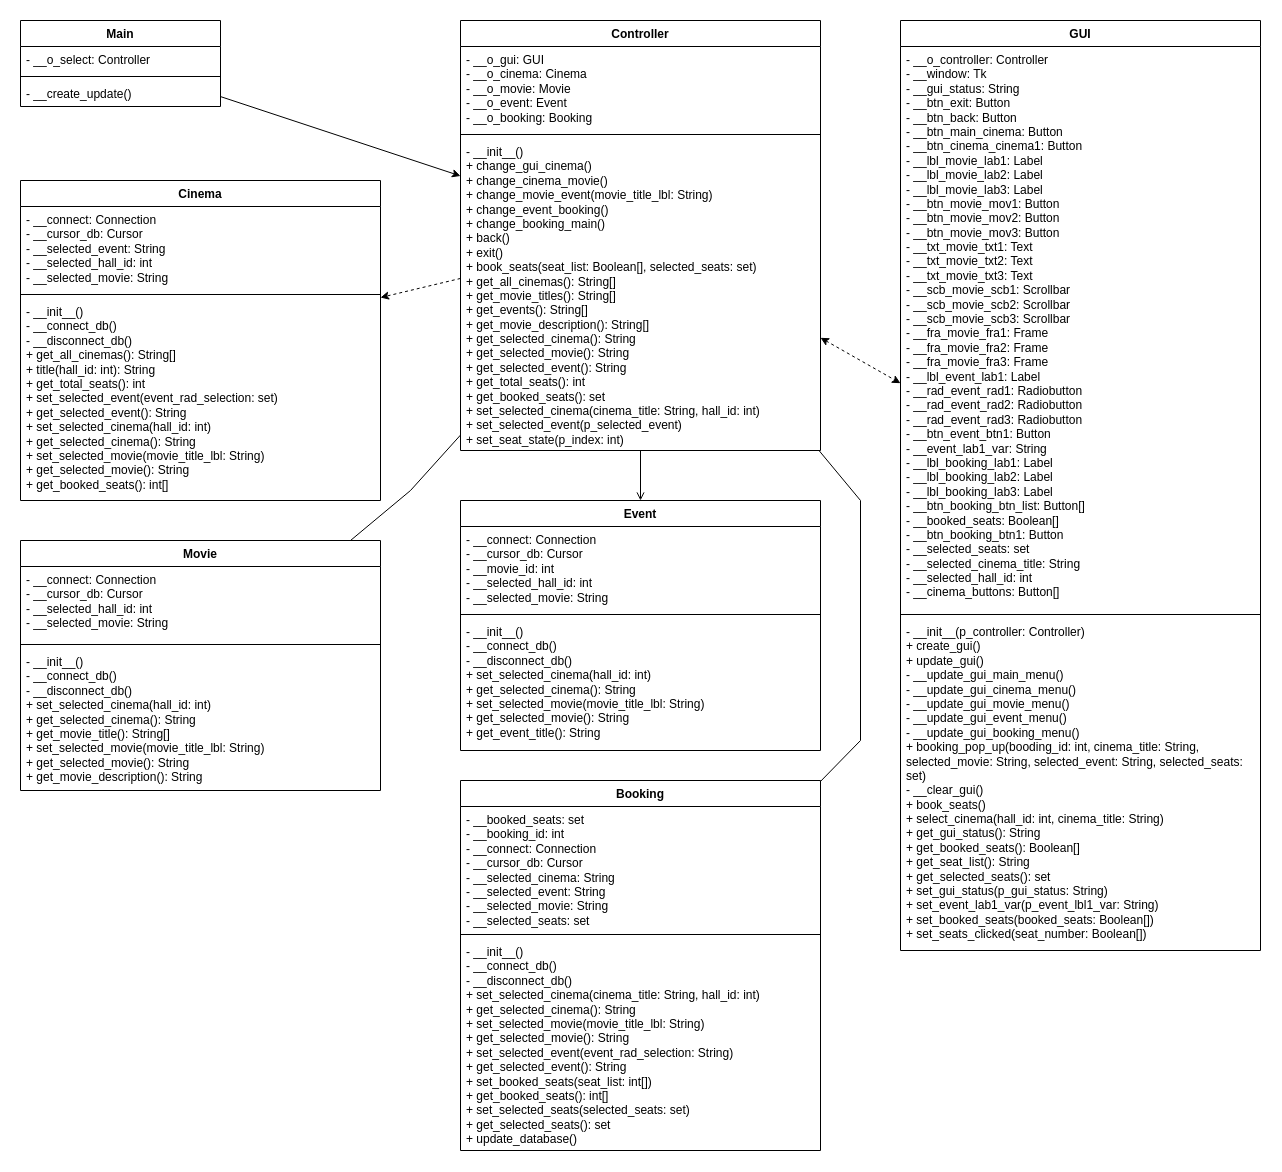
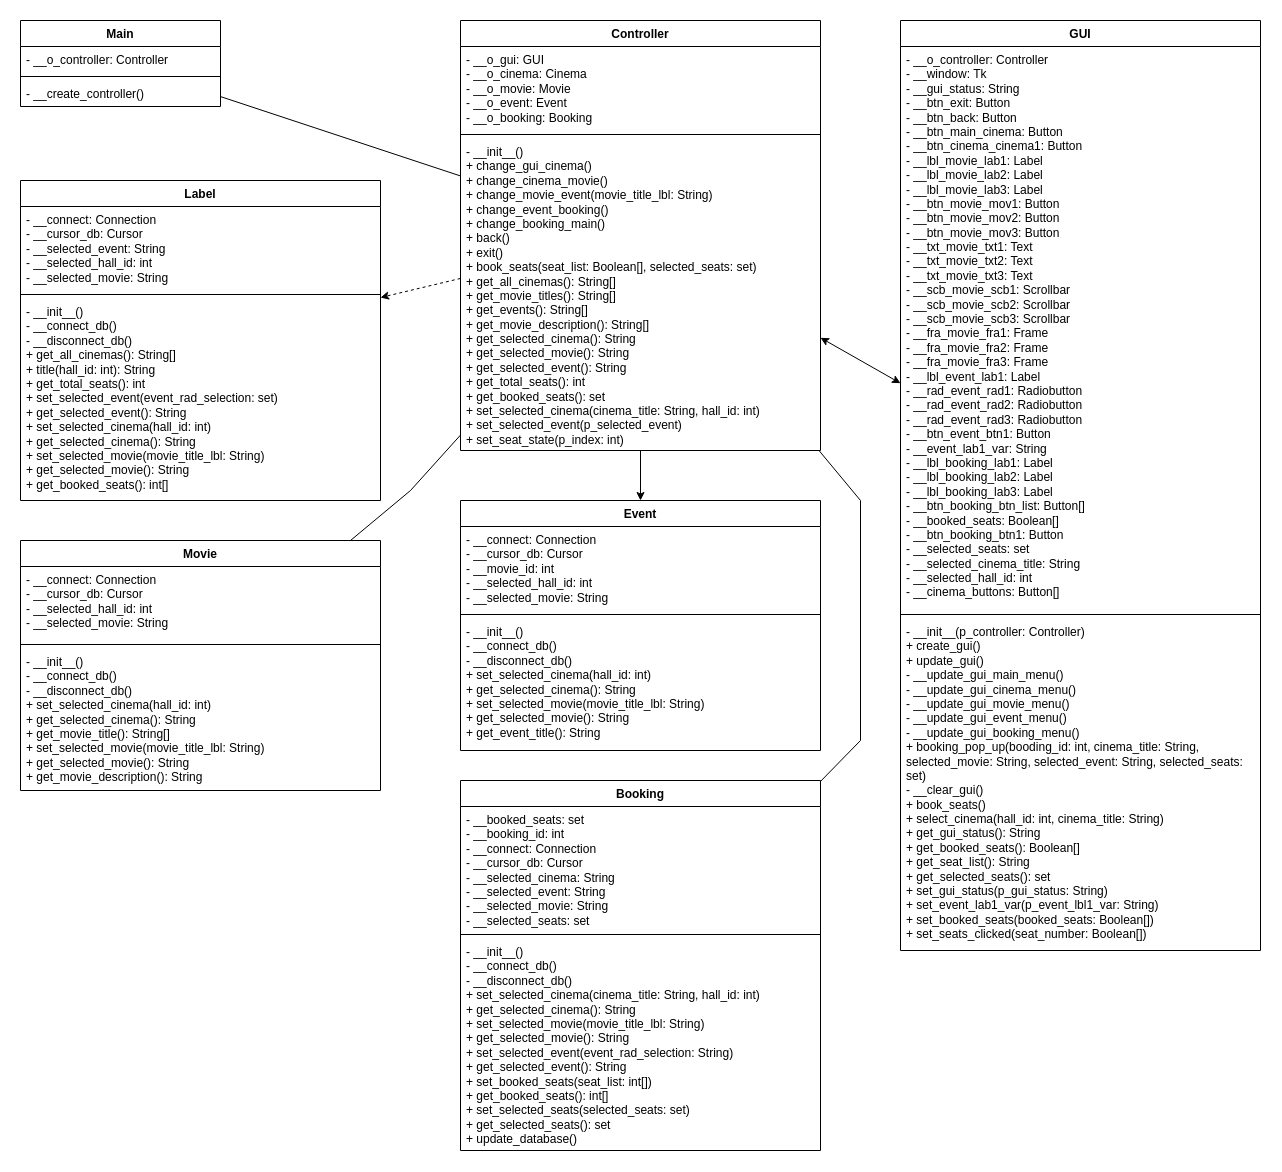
node "- __o_select: Controller": label "- __o_select: Controller" -> "- __o_controller: Controller"
node "- __create_update()": label "- __create_update()" -> "- __create_controller()"
edge "Main" -> "Controller": arrowhead classic -> none
node "Cinema": label "Cinema" -> "Label"
edge "Controller" -- "GUI": style dashed -> solid
edge "Controller" -> "Event": arrowhead open -> classic
